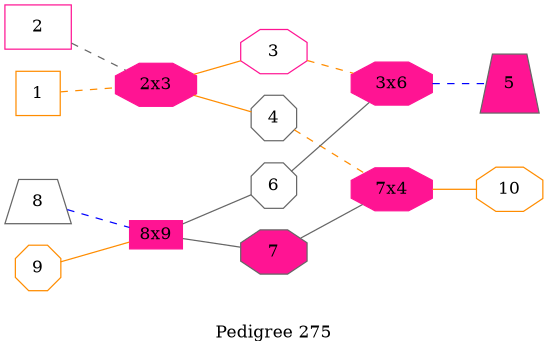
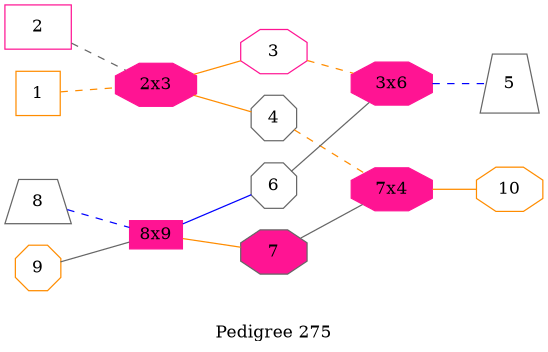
node "5": fillcolor deeppink -> white
edge "6" -- "8x9": color gray40 -> blue
edge "8x9" -- "7": color gray40 -> darkorange
edge "8x9" -- "9": color darkorange -> gray40
